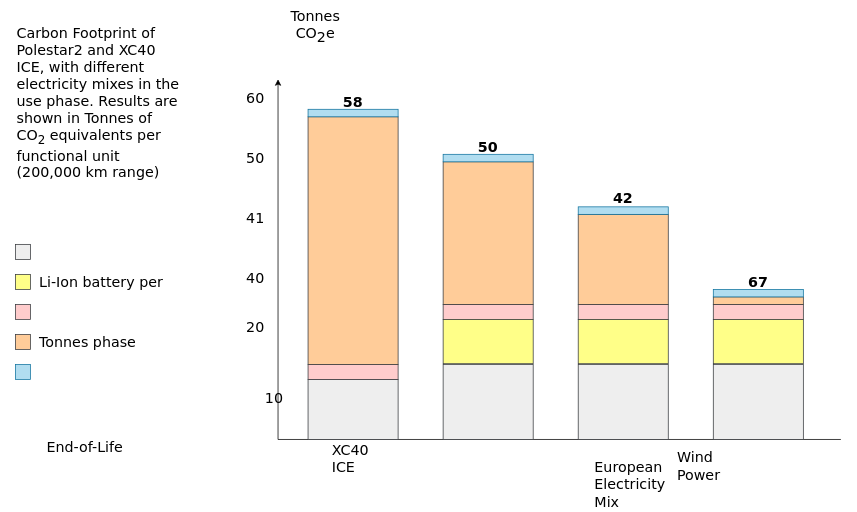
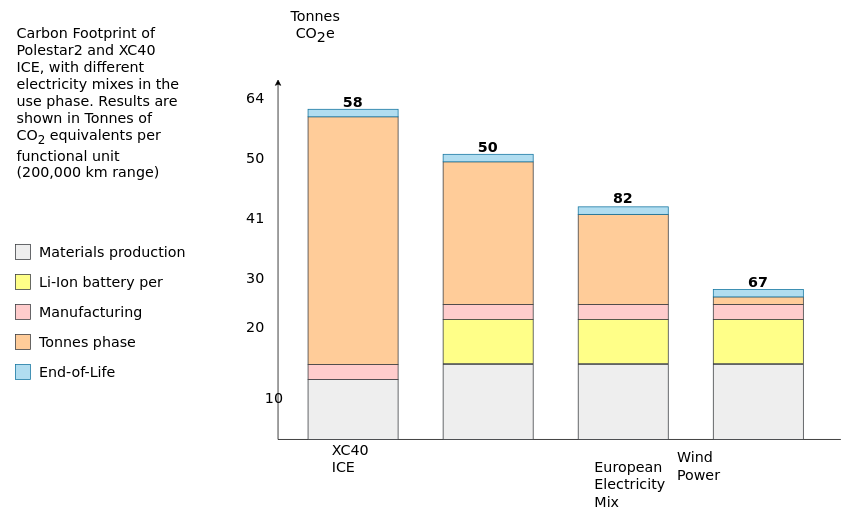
node "60": label "60" -> "64"
node "42": label "42" -> "82"
node "Materials production": added
node "40": label "40" -> "30"
node "Manufacturing": added
node "End-of-Life": moved (135, 447) -> (128, 372)
